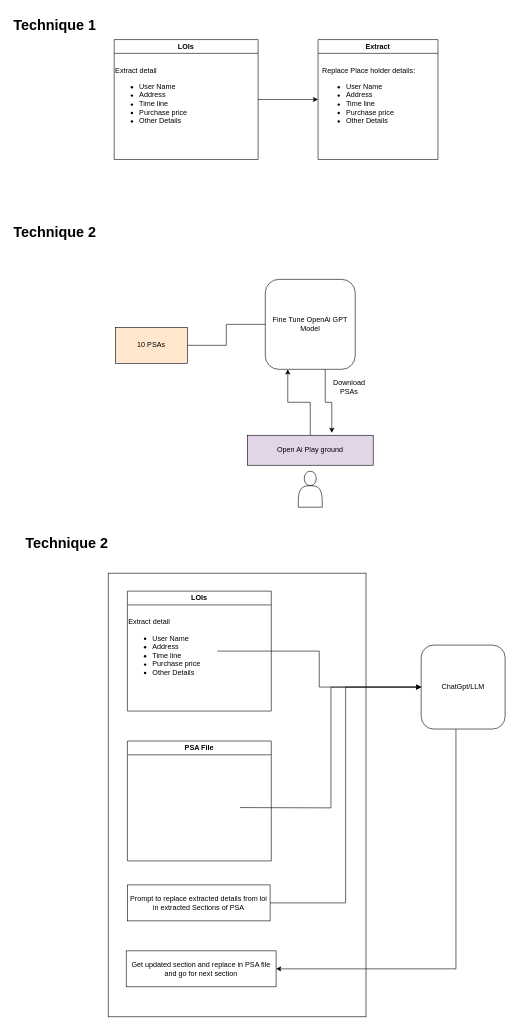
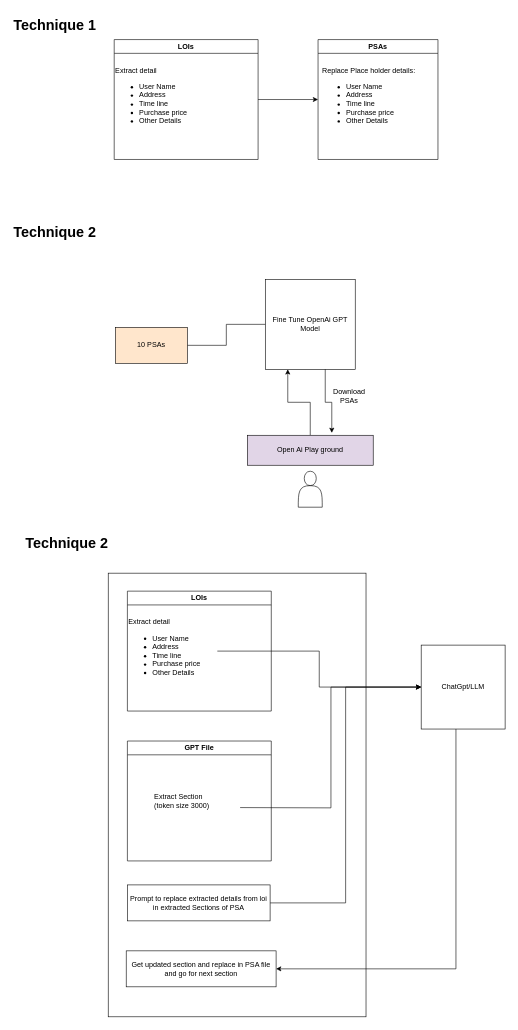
node "Extract": label "Extract" -> "PSAs"
node "Fine Tune OpenAi GPT Model": shape rounded rectangle -> rectangle
node "Download PSAs": moved (350, 387) -> (350, 396)
node "ChatGpt/LLM": shape rounded rectangle -> rectangle
node "PSA File": label "PSA File" -> "GPT File"
node "Extract Section (token size 3000)": added
